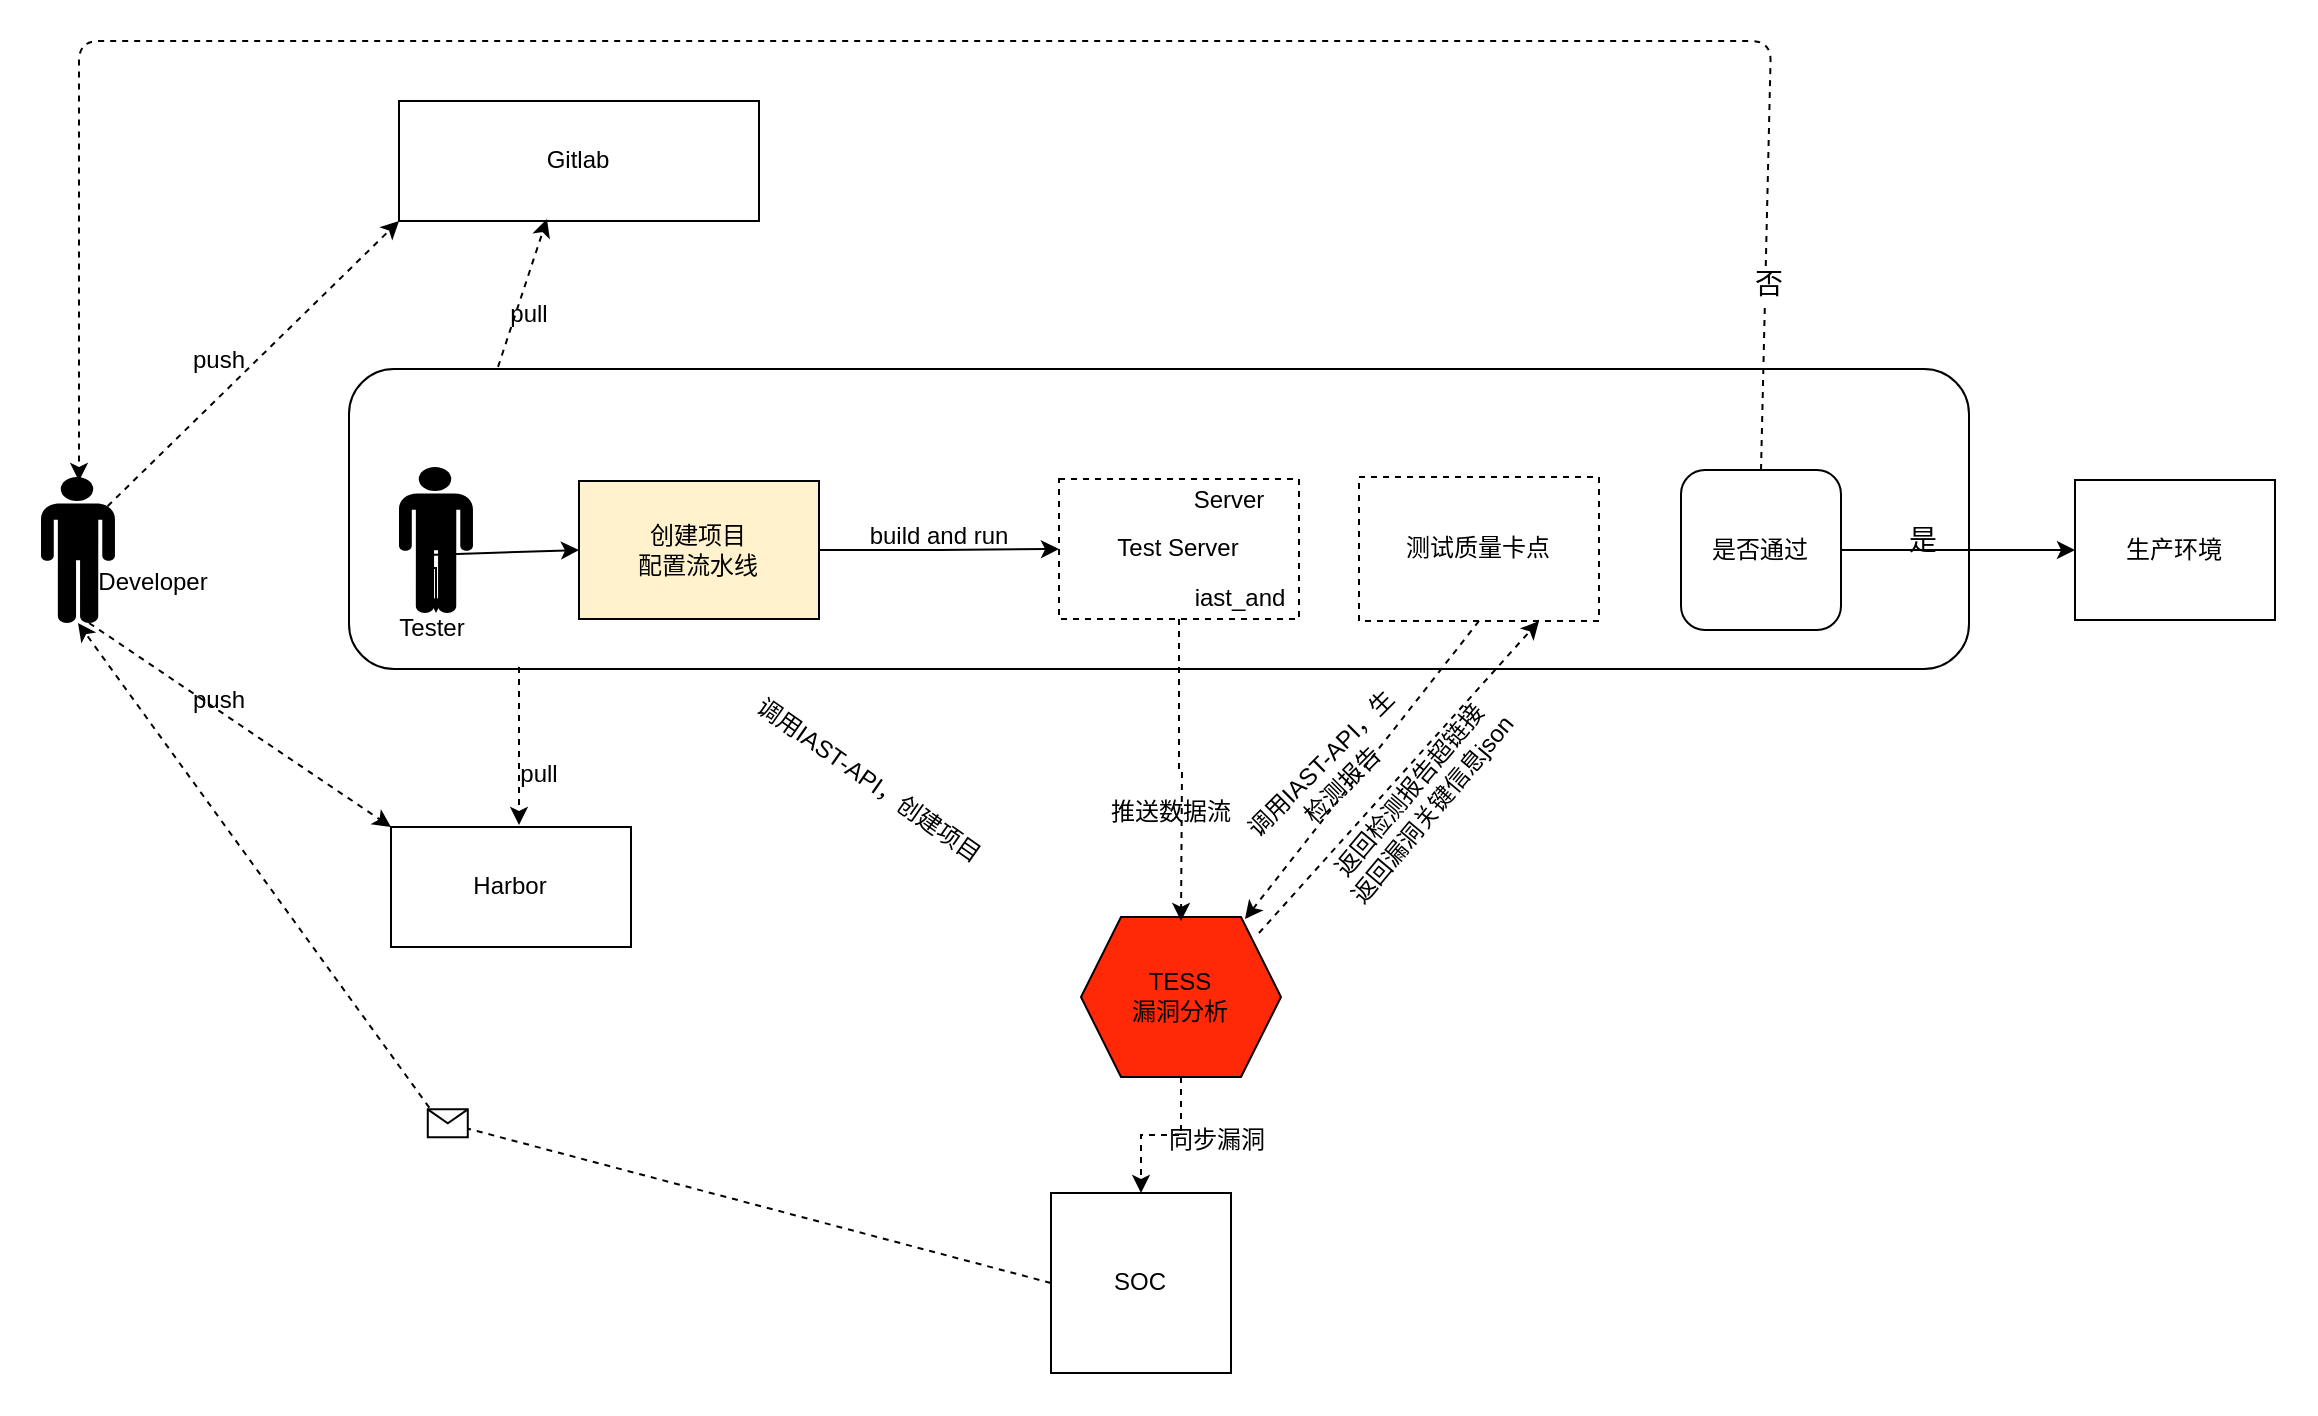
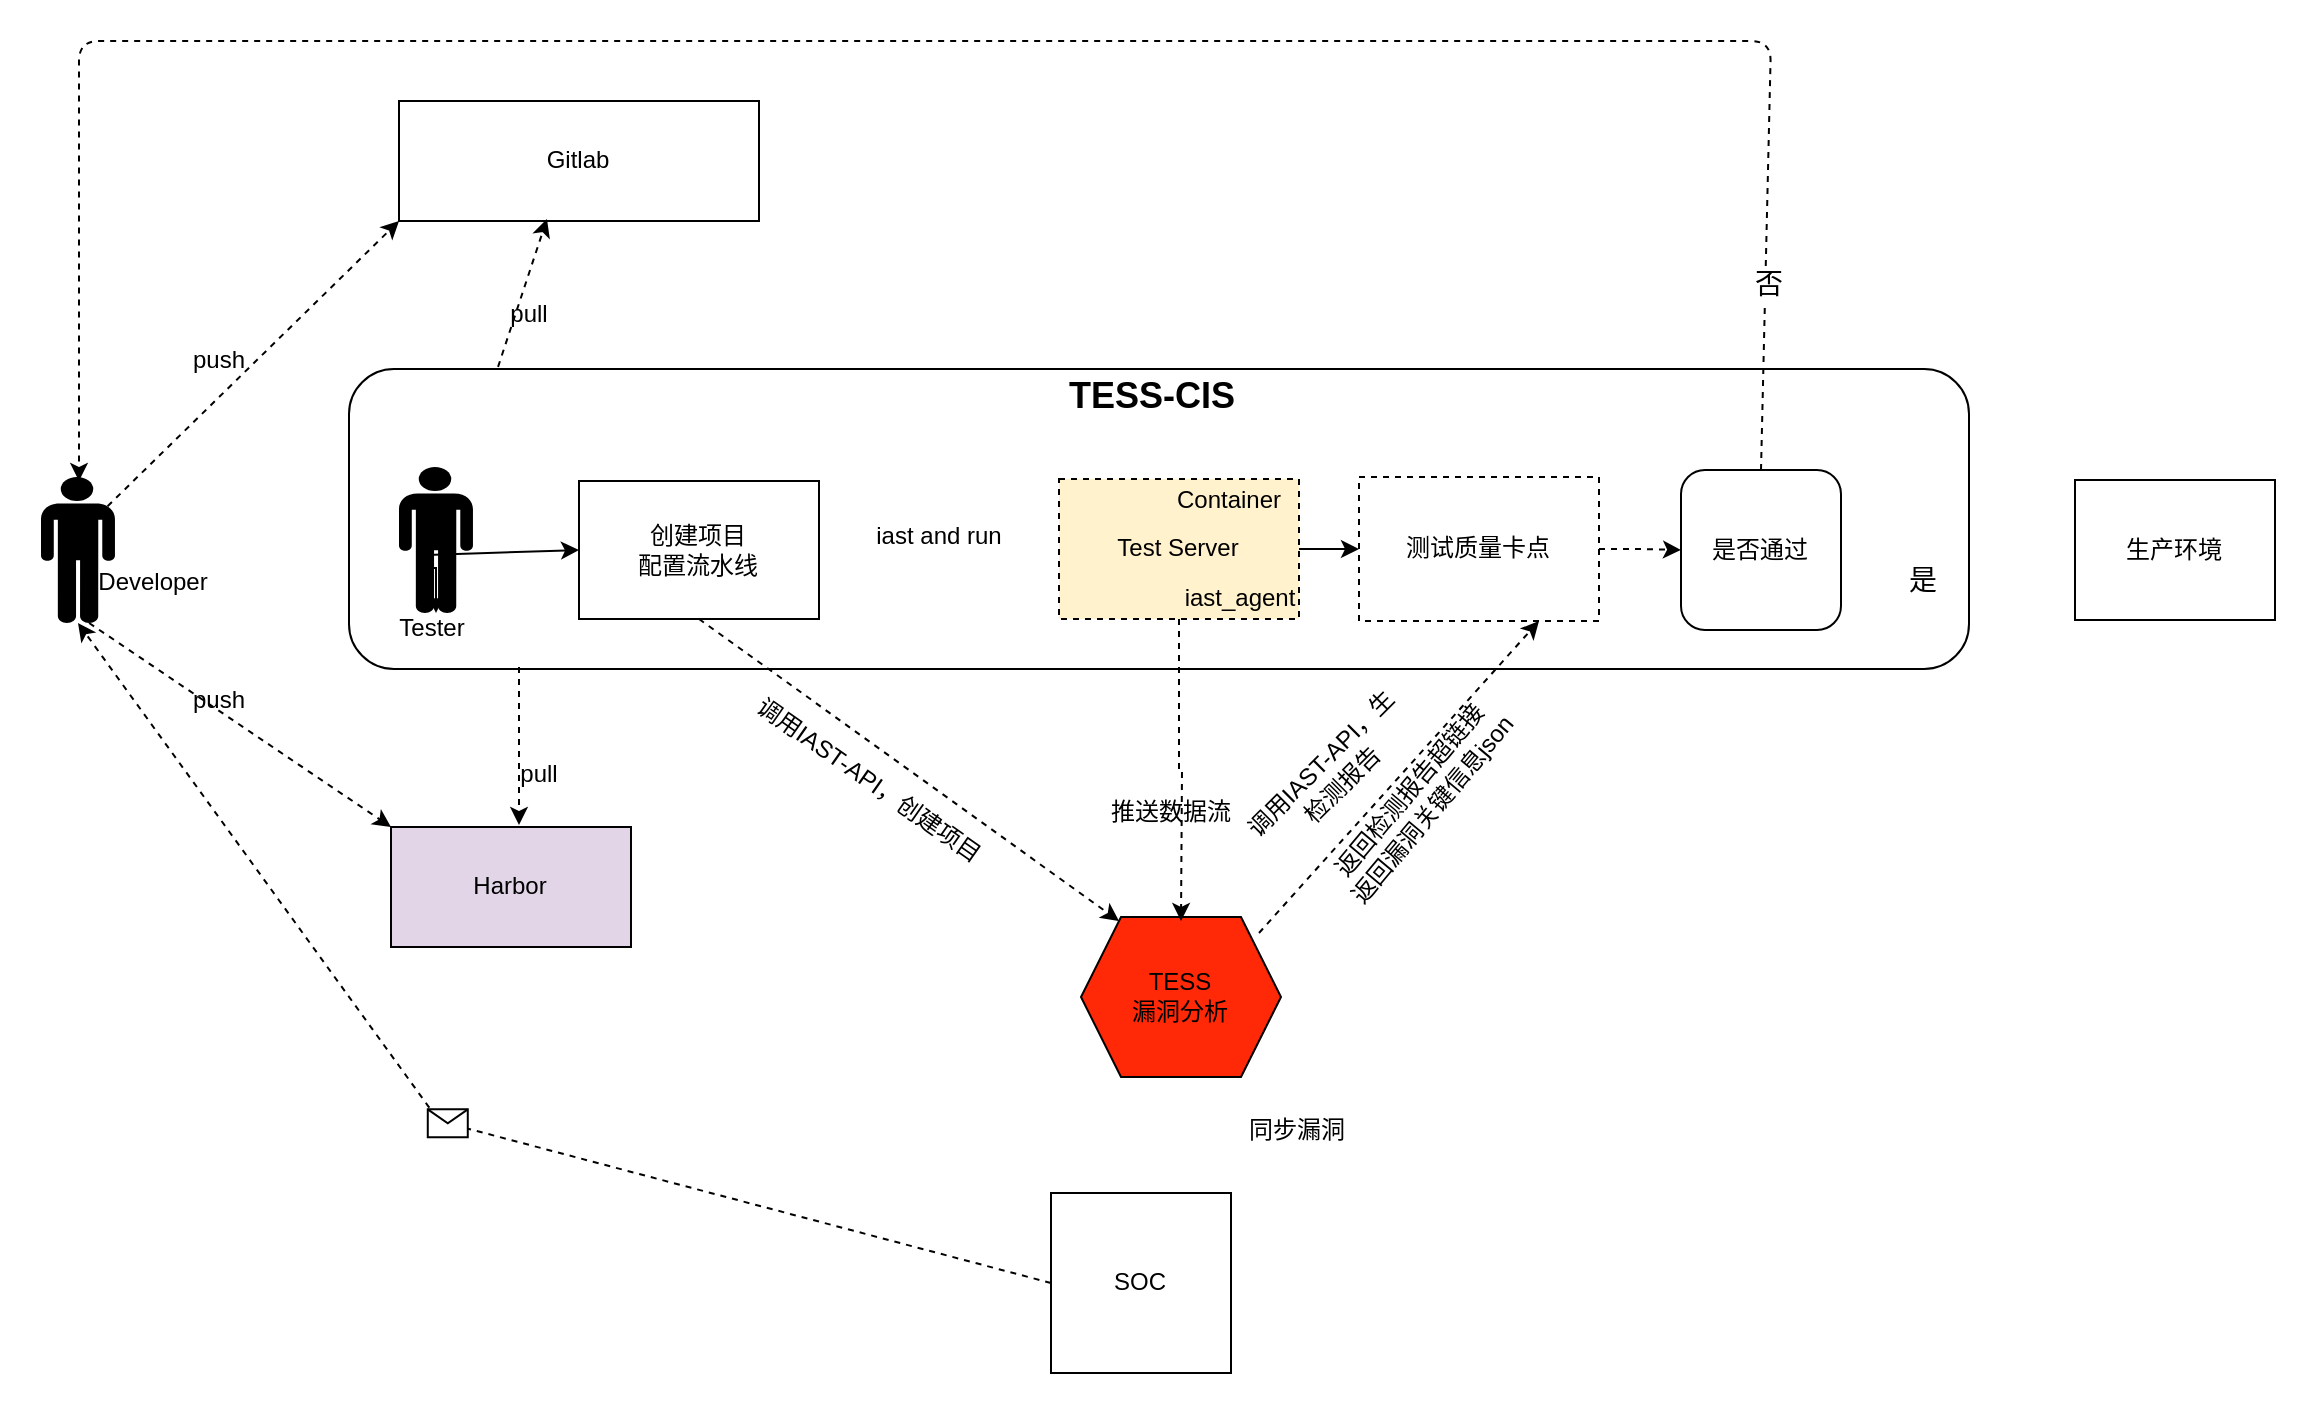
node "TESS-CIS": added
node "Server": label "Server" -> "Container"
node "build and run": label "build and run" -> "iast and run"
node "是": moved (1923, 541) -> (1923, 581)
node "Test Server": fillcolor #ffffff -> #fff2cc
edge "Test Server" -> "测试质量卡点": added
edge "测试质量卡点" -> "是否通过": added
node "创建项目 配置流水线": fillcolor #fff2cc -> #ffffff
edge "创建项目 配置流水线" -> "Test Server": removed
edge "是否通过" -> "生产环境": removed
node "iast_and": label "iast_and" -> "iast_agent"
edge "测试质量卡点" -> "TESS 漏洞分析": removed
edge "创建项目 配置流水线" -> "TESS 漏洞分析": added
node "Harbor": fillcolor #ffffff -> #e1d5e7
edge "TESS 漏洞分析" -> "SOC": removed
node "同步漏洞": moved (1217, 1141) -> (1297, 1131)
